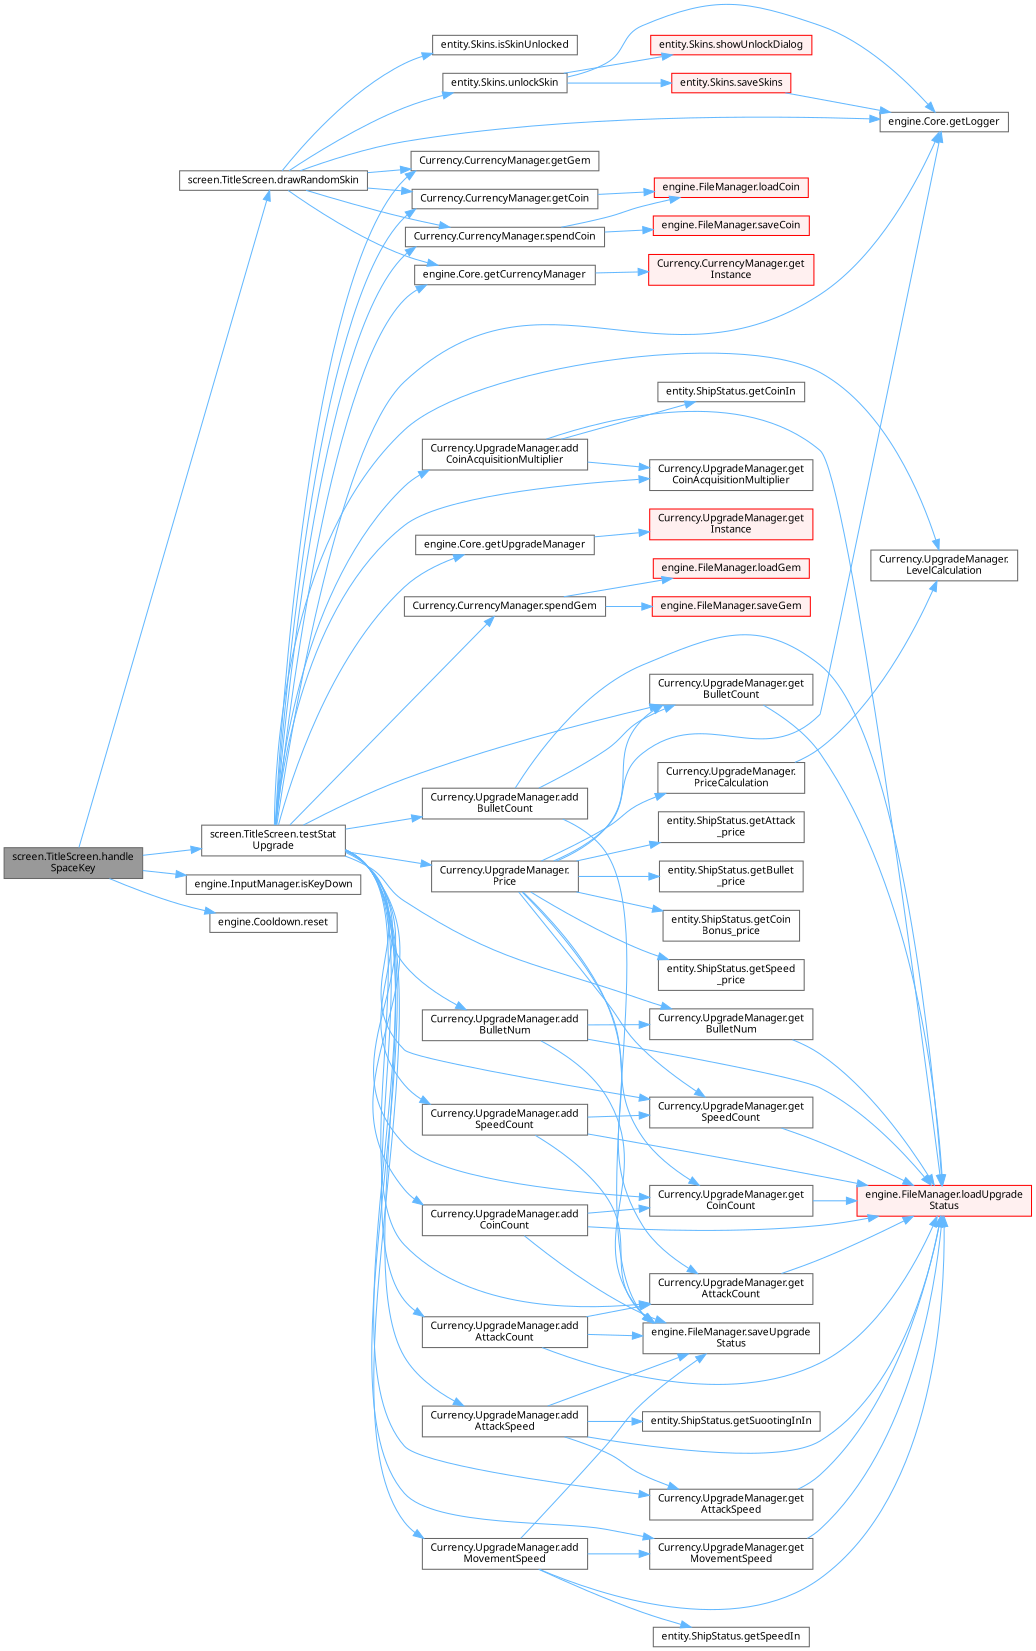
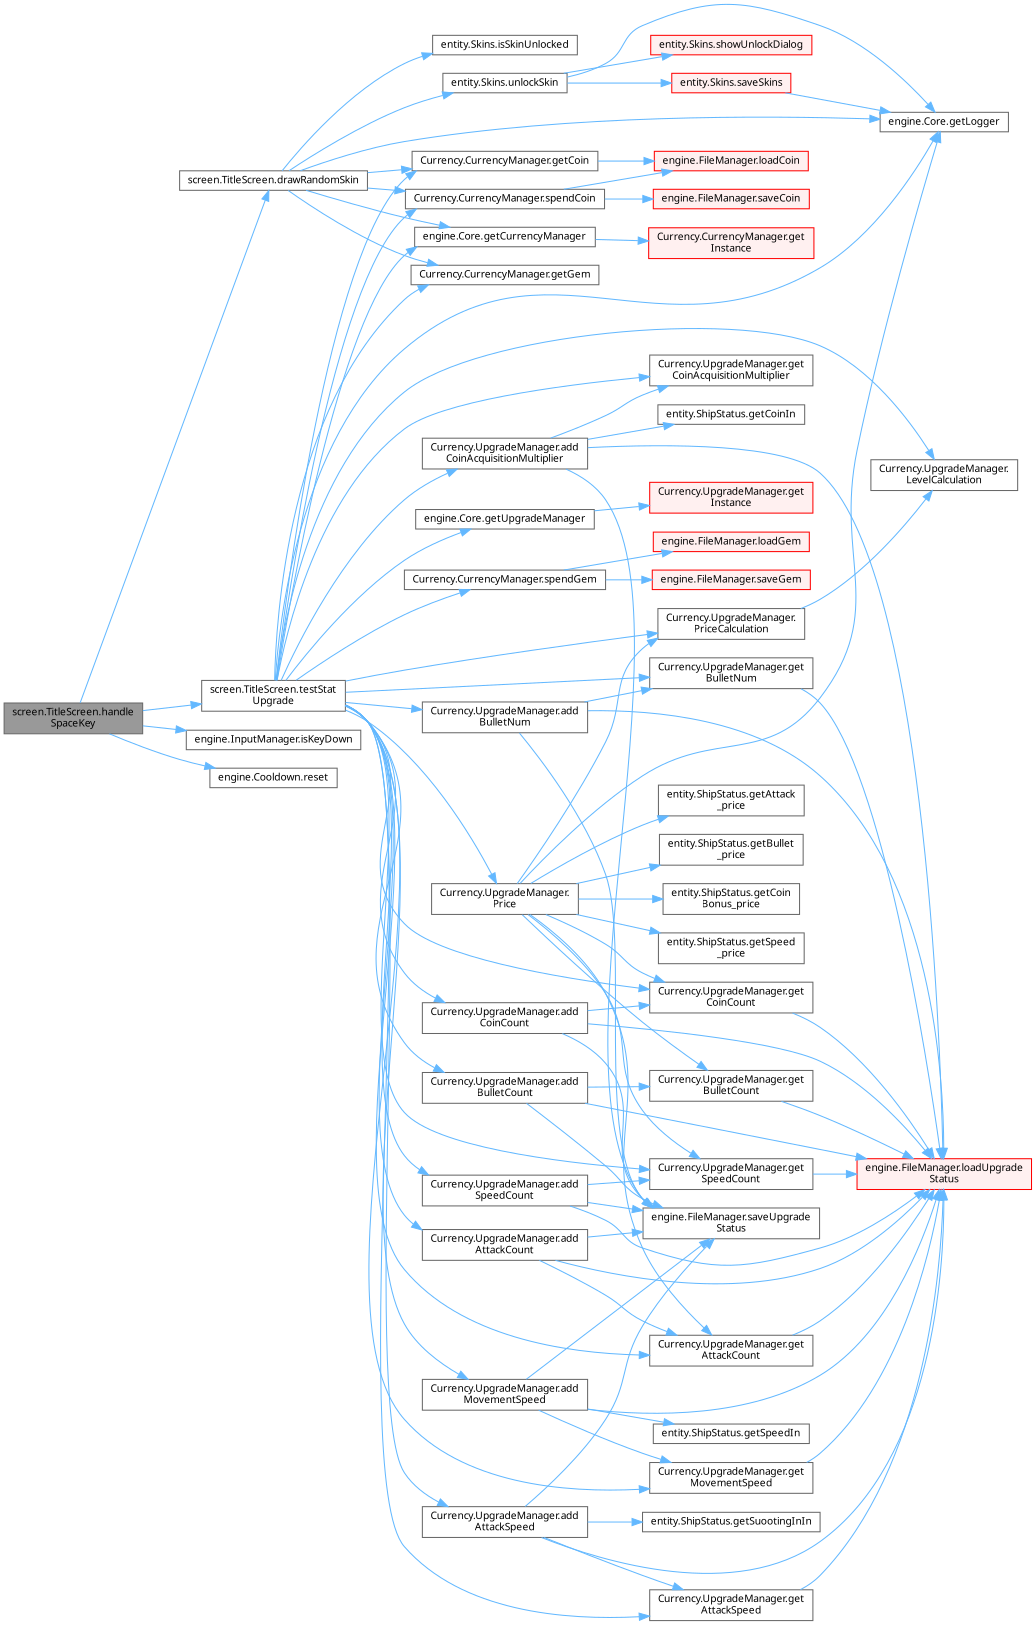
edge "screen.TitleScreen.testStat Upgrade" -> "Currency.UpgradeManager.get BulletCount": now "screen.TitleScreen.testStat Upgrade" -> "Currency.UpgradeManager. PriceCalculation"
edge "Currency.UpgradeManager.add CoinAcquisitionMultiplier" -> "engine.FileManager.saveUpgrade Status": added
